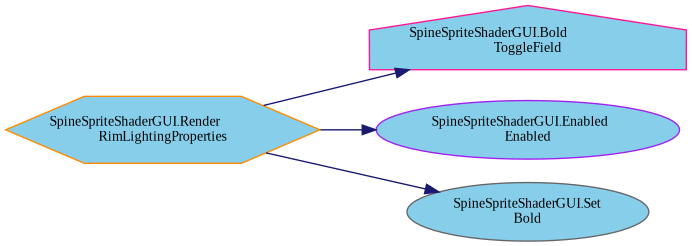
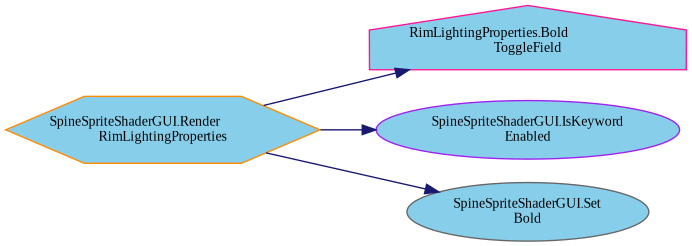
node "SpineSpriteShaderGUI.Bold ToggleField": label "SpineSpriteShaderGUI.Bold ToggleField" -> "RimLightingProperties.Bold ToggleField"
node "SpineSpriteShaderGUI.Enabled Enabled": label "SpineSpriteShaderGUI.Enabled Enabled" -> "SpineSpriteShaderGUI.IsKeyword Enabled"
